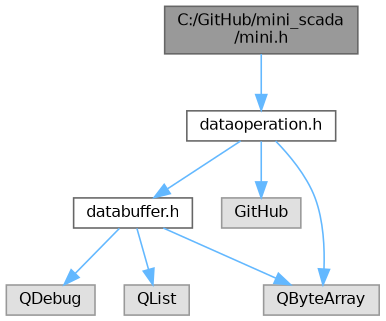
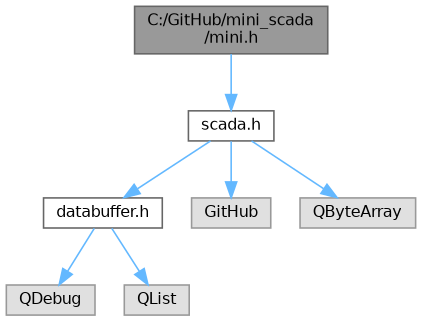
node "dataoperation.h": label "dataoperation.h" -> "scada.h"
edge "databuffer.h" -> "QByteArray": removed
